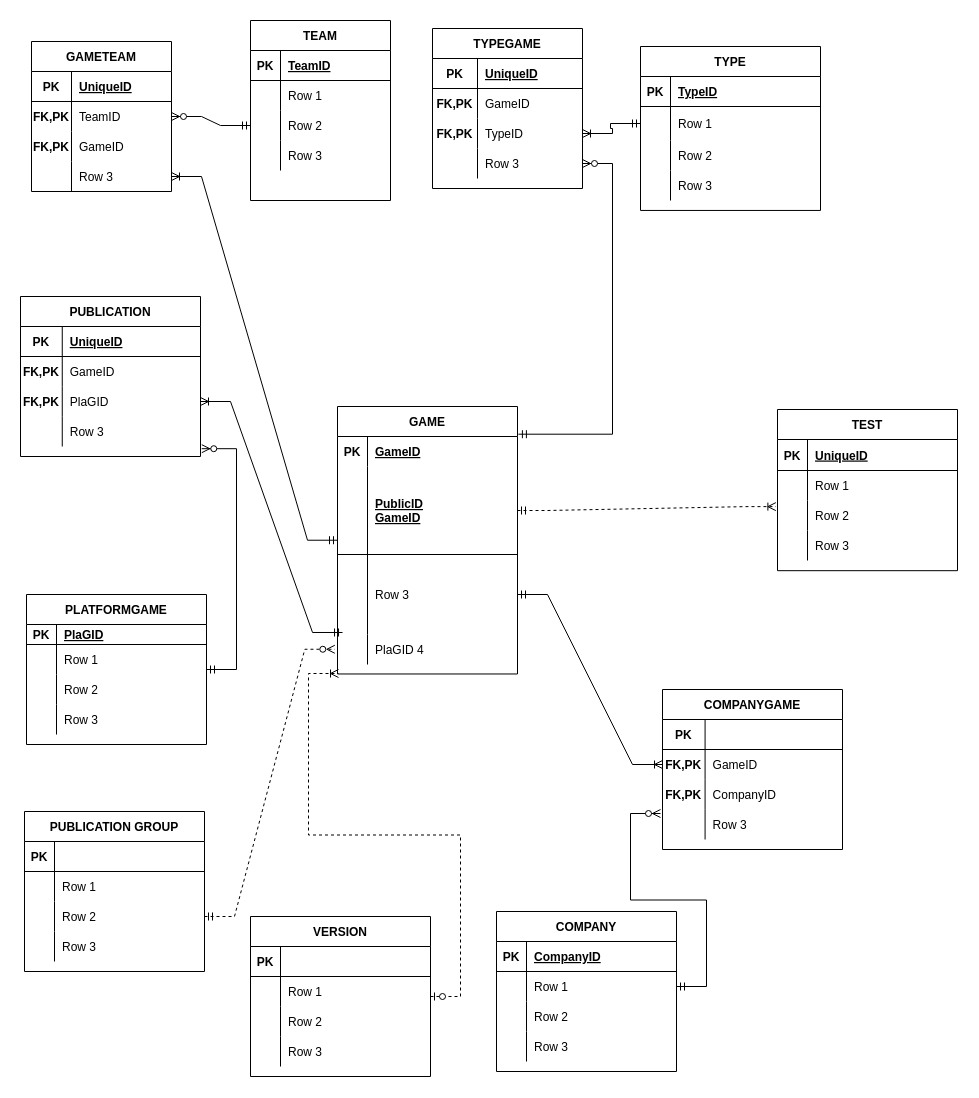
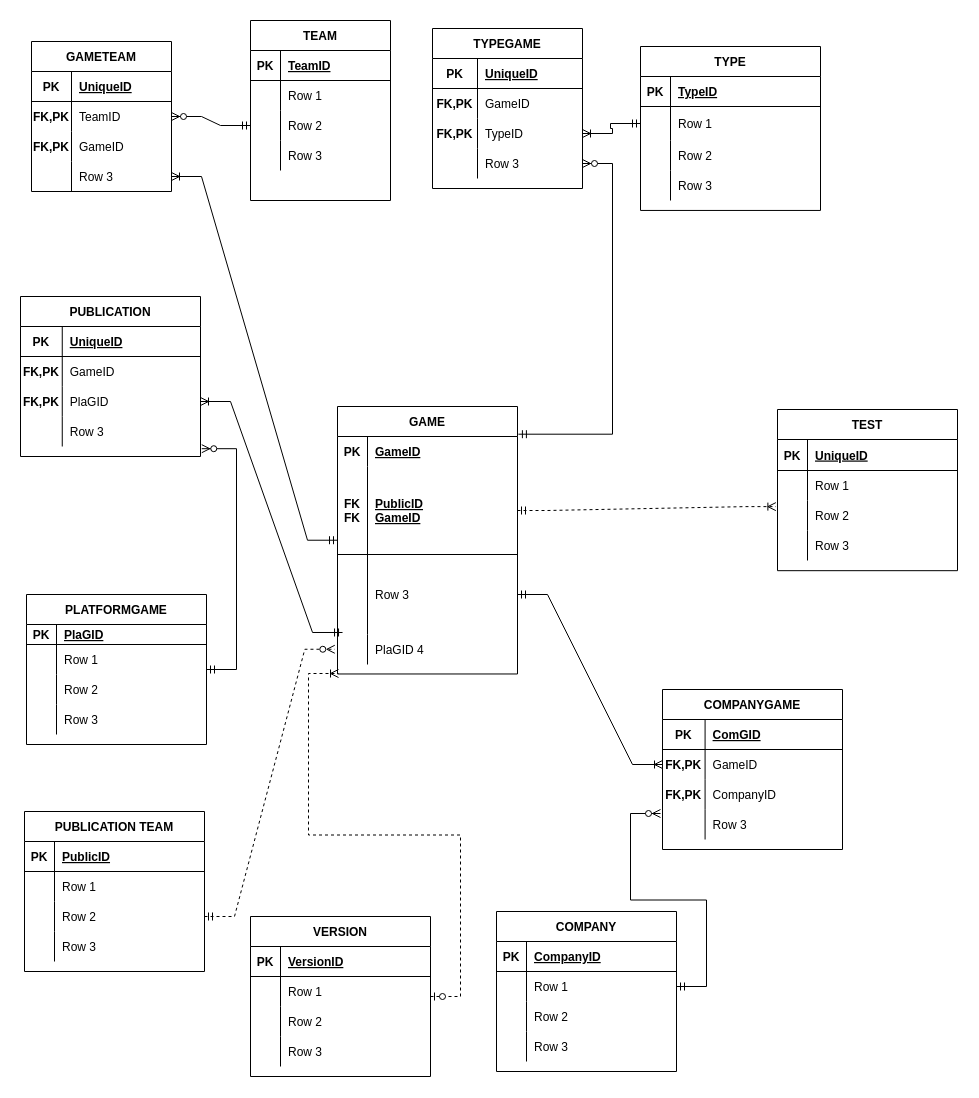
node "FK FK": added
node "ComGID": added
node "PUBLICATION GROUP": label "PUBLICATION GROUP" -> "PUBLICATION TEAM"
node "PublicID": added
node "VersionID": added
